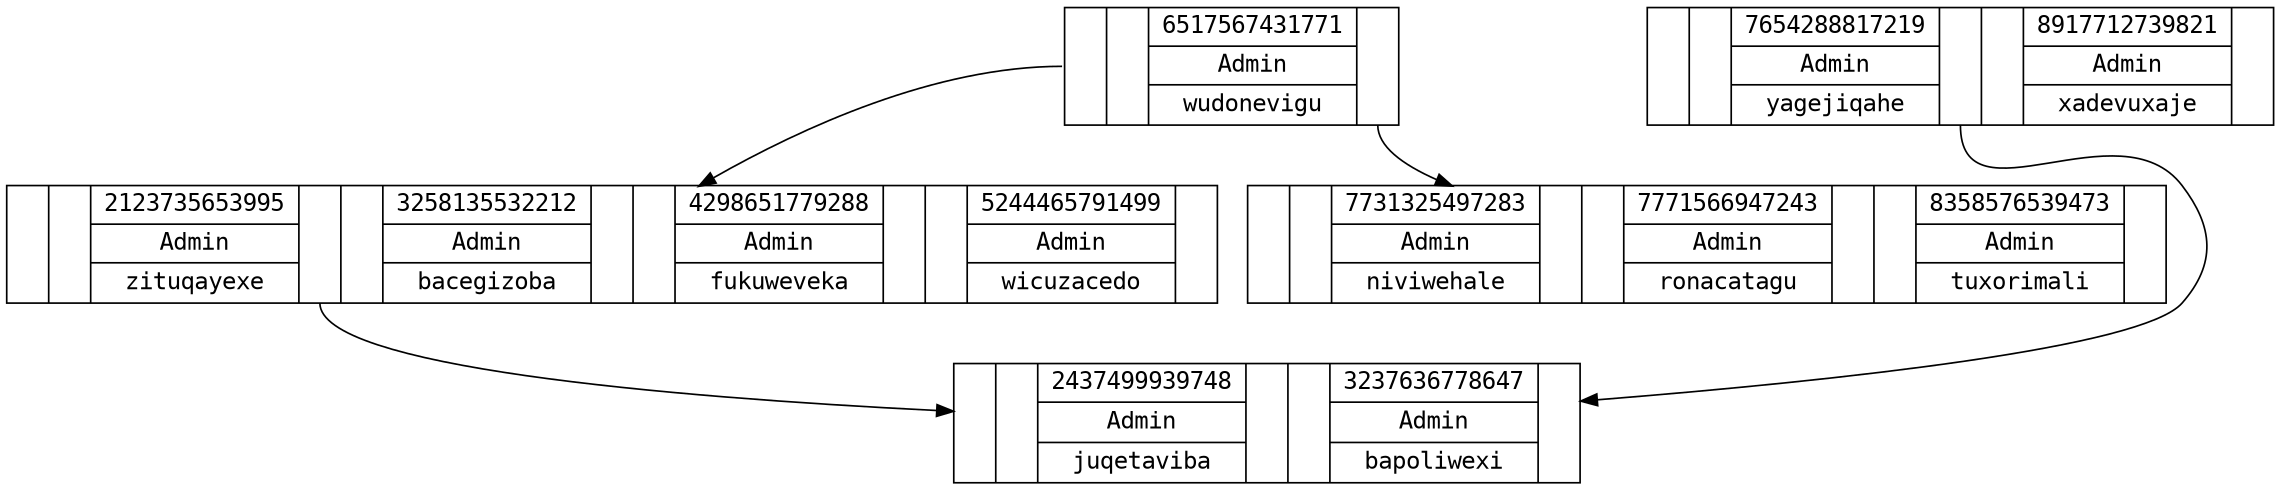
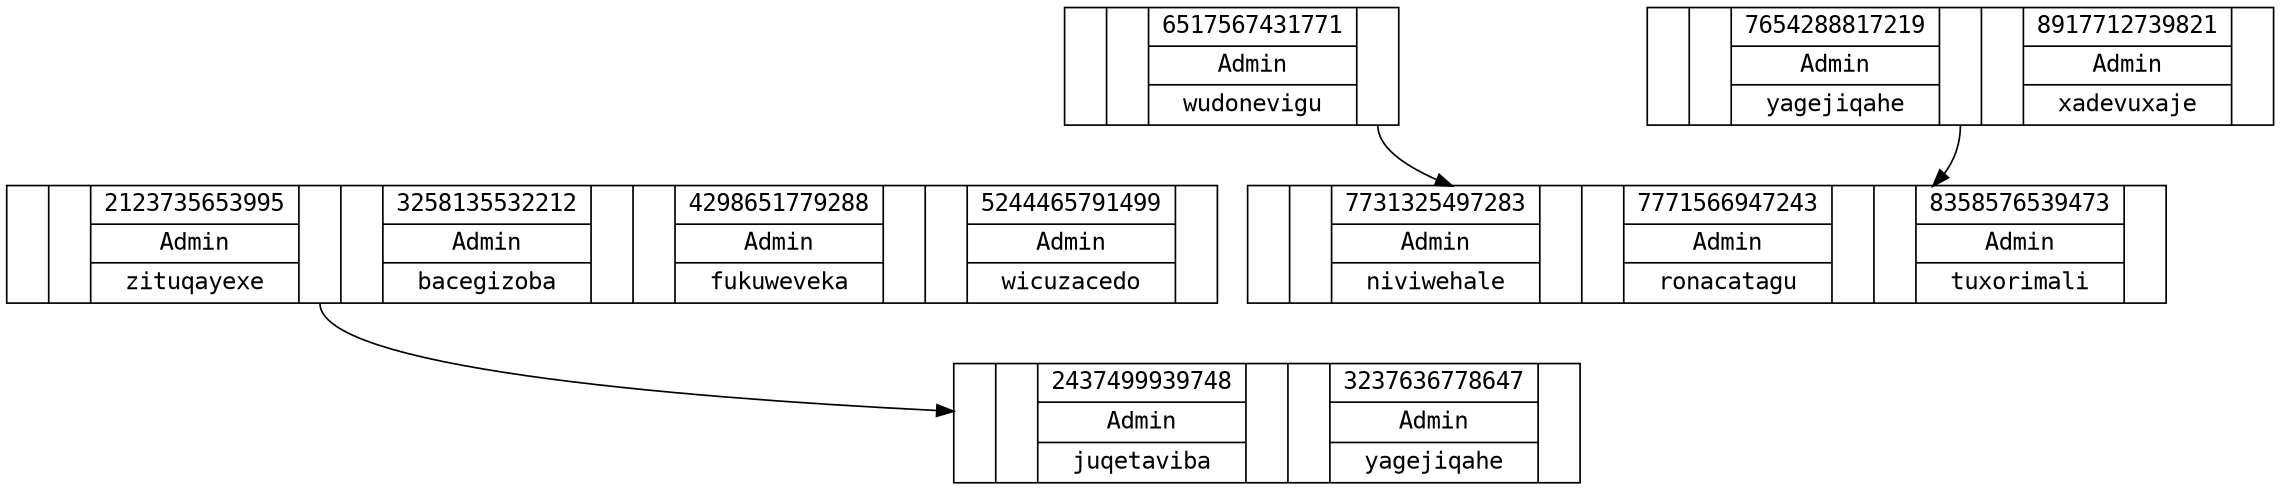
edge "6517567431771" -> "2123735653995": removed
edge "7654288817219" -> "2437499939748": now "7654288817219" -> "7731325497283"
node "2437499939748": text "bapoliwexi" -> "yagejiqahe"
